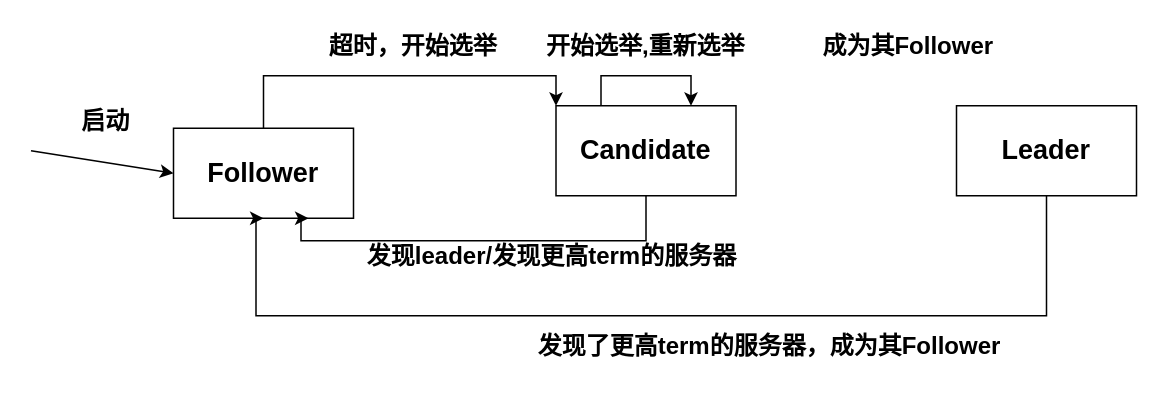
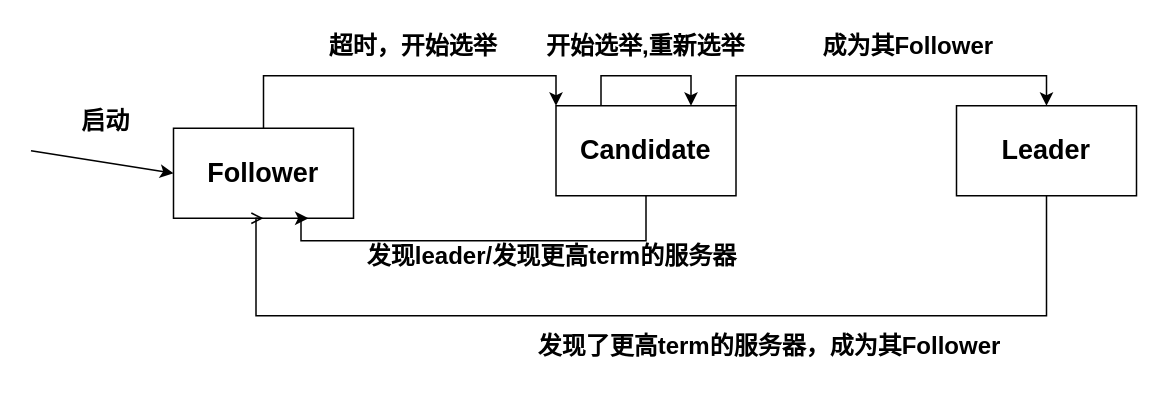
edge "Candidate" -> "Leader": added
edge "Leader" -> "Follower": arrowhead classic -> open
